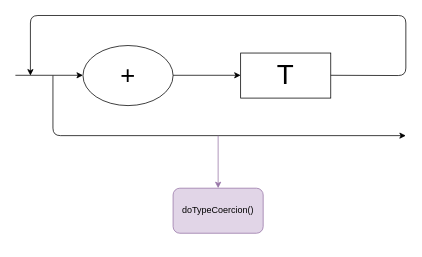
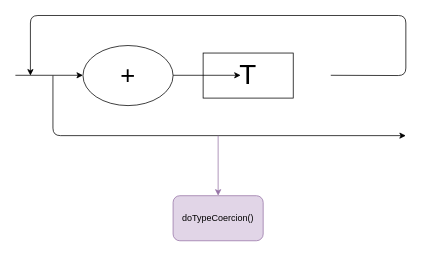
node "T": moved (285, 75) -> (248, 75)
node "doTypeCoercion()": moved (218, 210) -> (218, 218)
